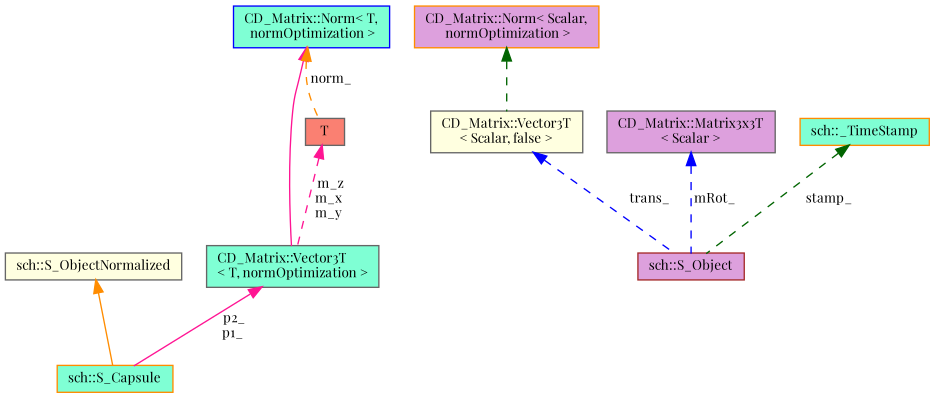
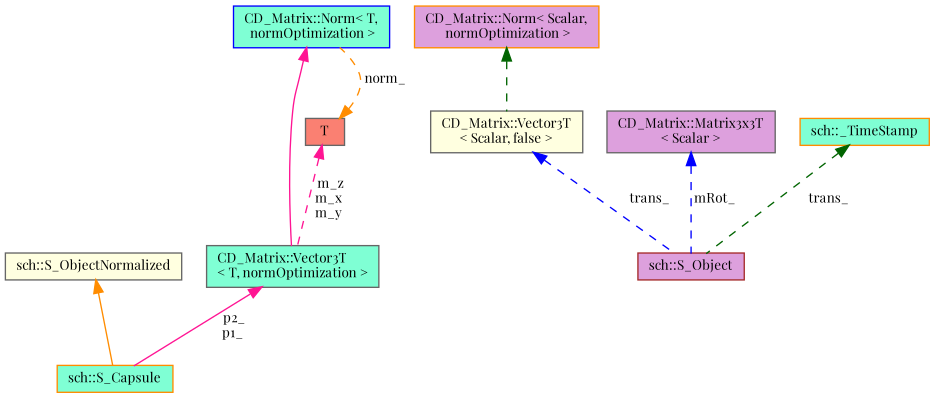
edge "T" -> "CD_Matrix::Norm< T, normOptimization >": reversed
edge "sch::S_Object" -> "sch::_TimeStamp": label " stamp_" -> " trans_"
